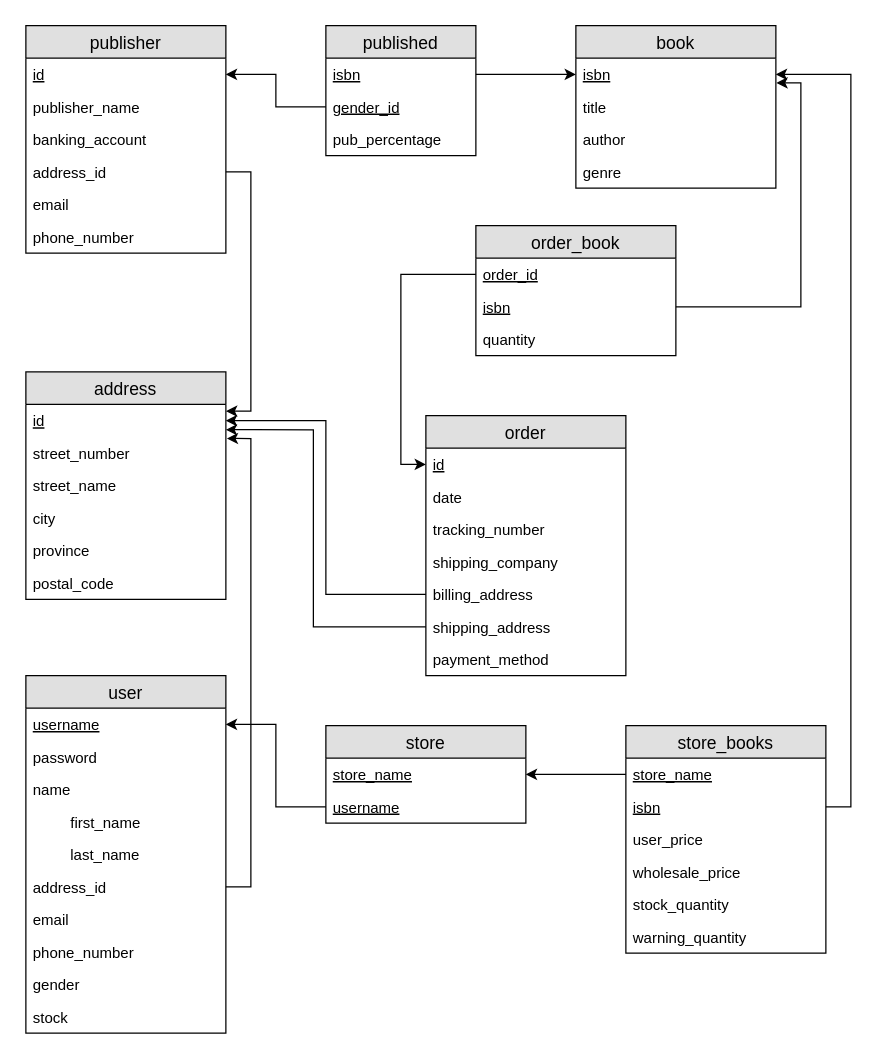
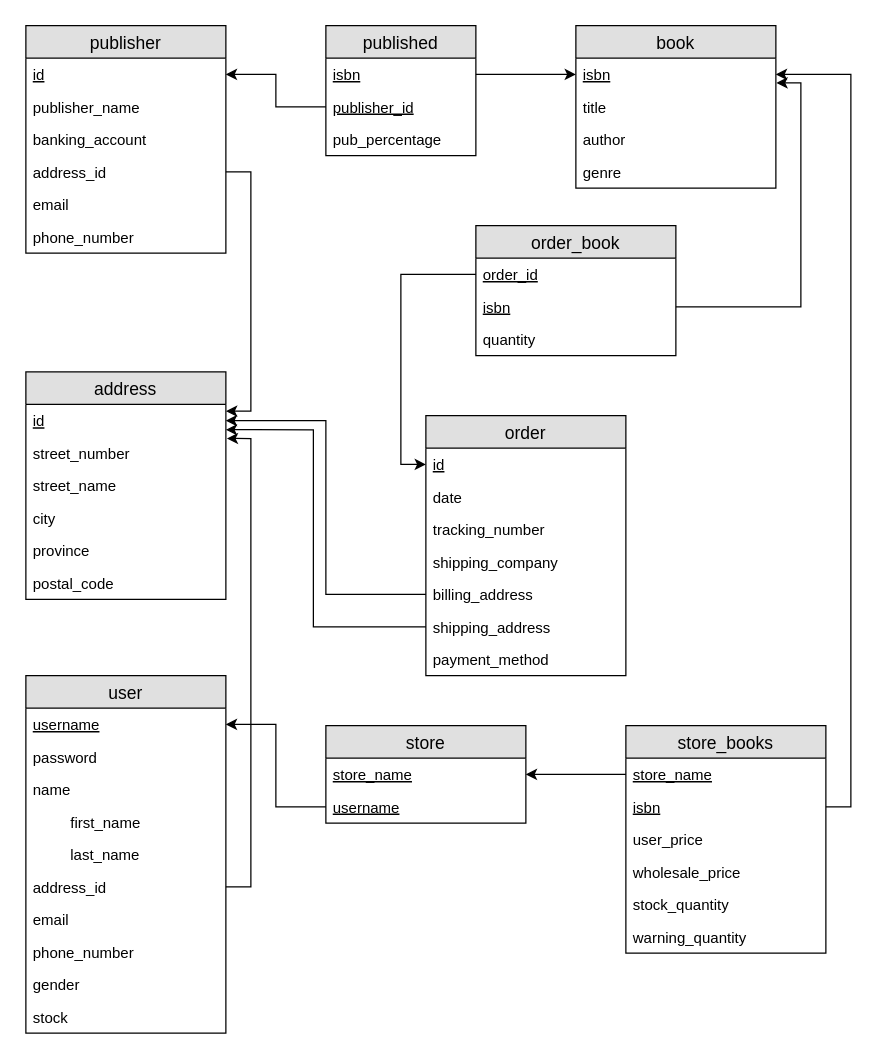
node "gender_id": label "gender_id" -> "publisher_id"
